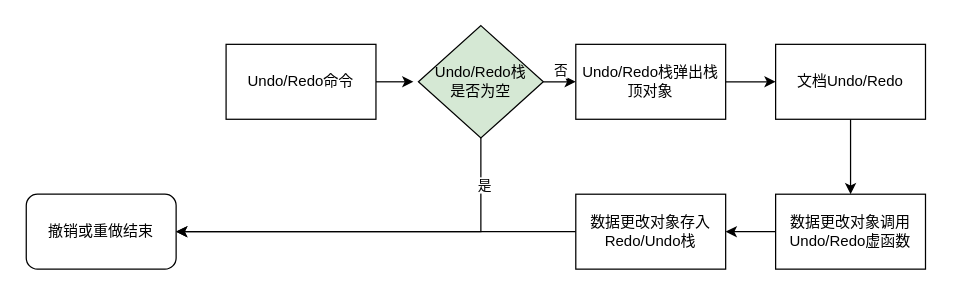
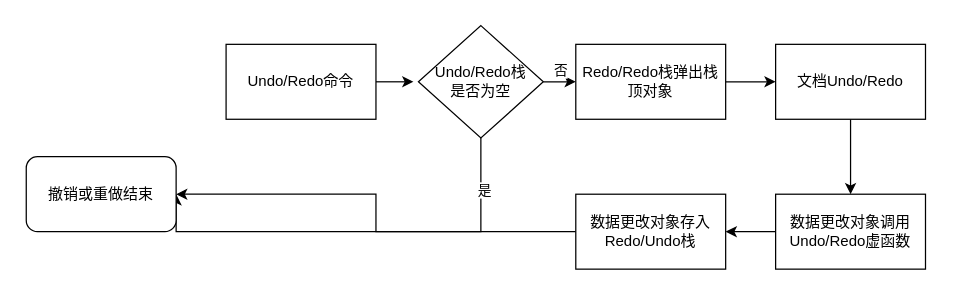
node "Undo/Redo栈 是否为空": fillcolor #d5e8d4 -> #ffffff
node "Undo/Redo栈弹出栈顶对象": label "Undo/Redo栈弹出栈顶对象" -> "Redo/Redo栈弹出栈顶对象"
node "撤销或重做结束": moved (101, 232) -> (101, 194)
